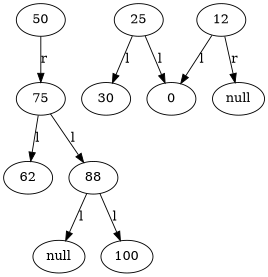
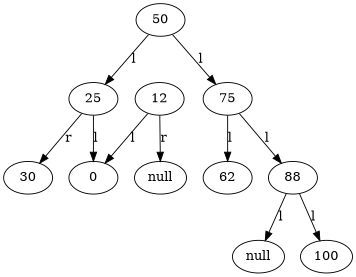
edge "50" -> "25": added, label "l"
edge "50" -> "75": label "r" -> "l"
edge "25" -> "30": label "l" -> "r"
